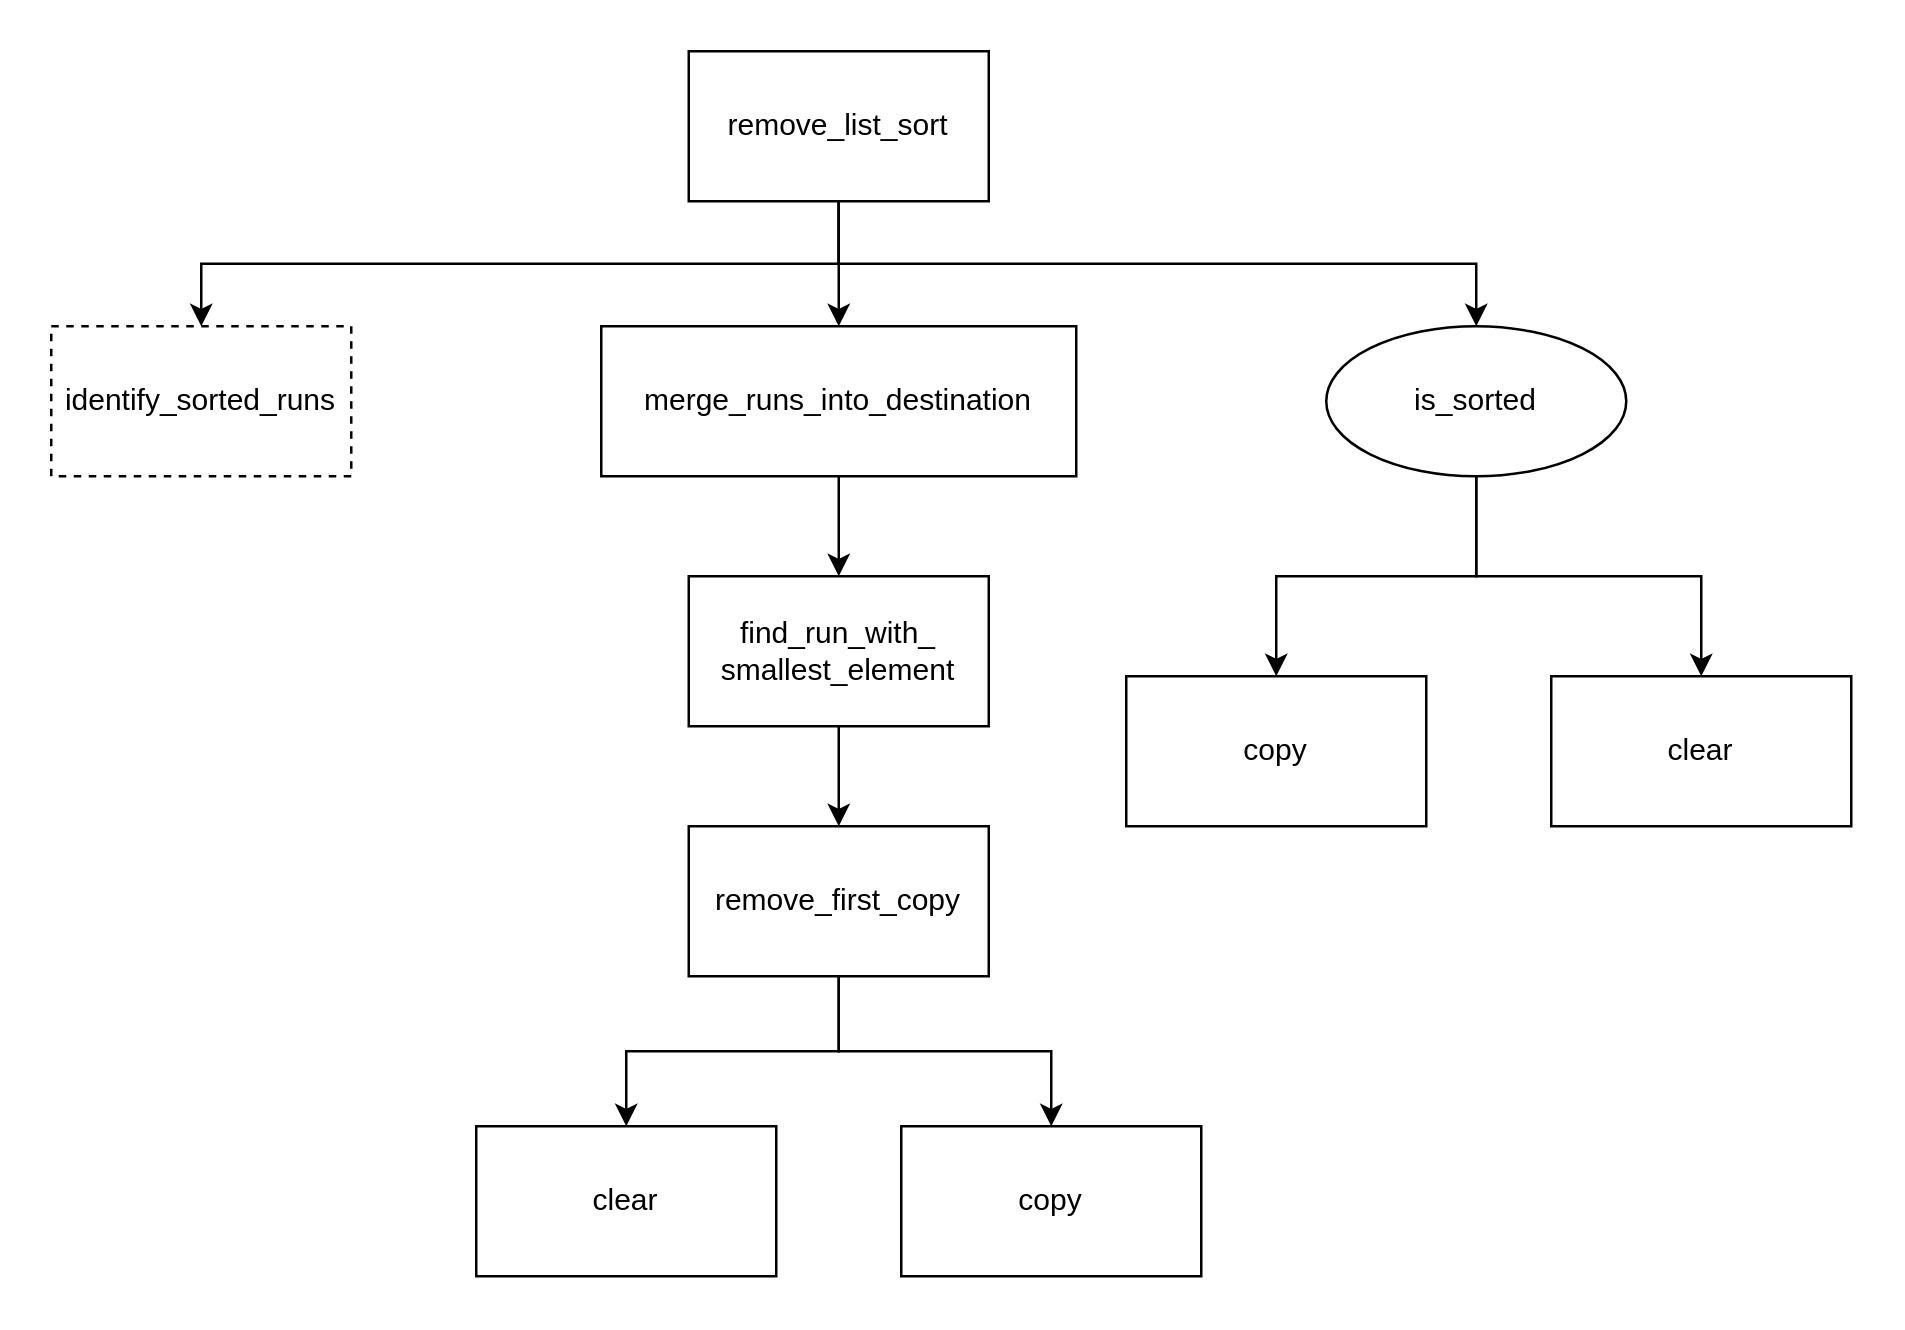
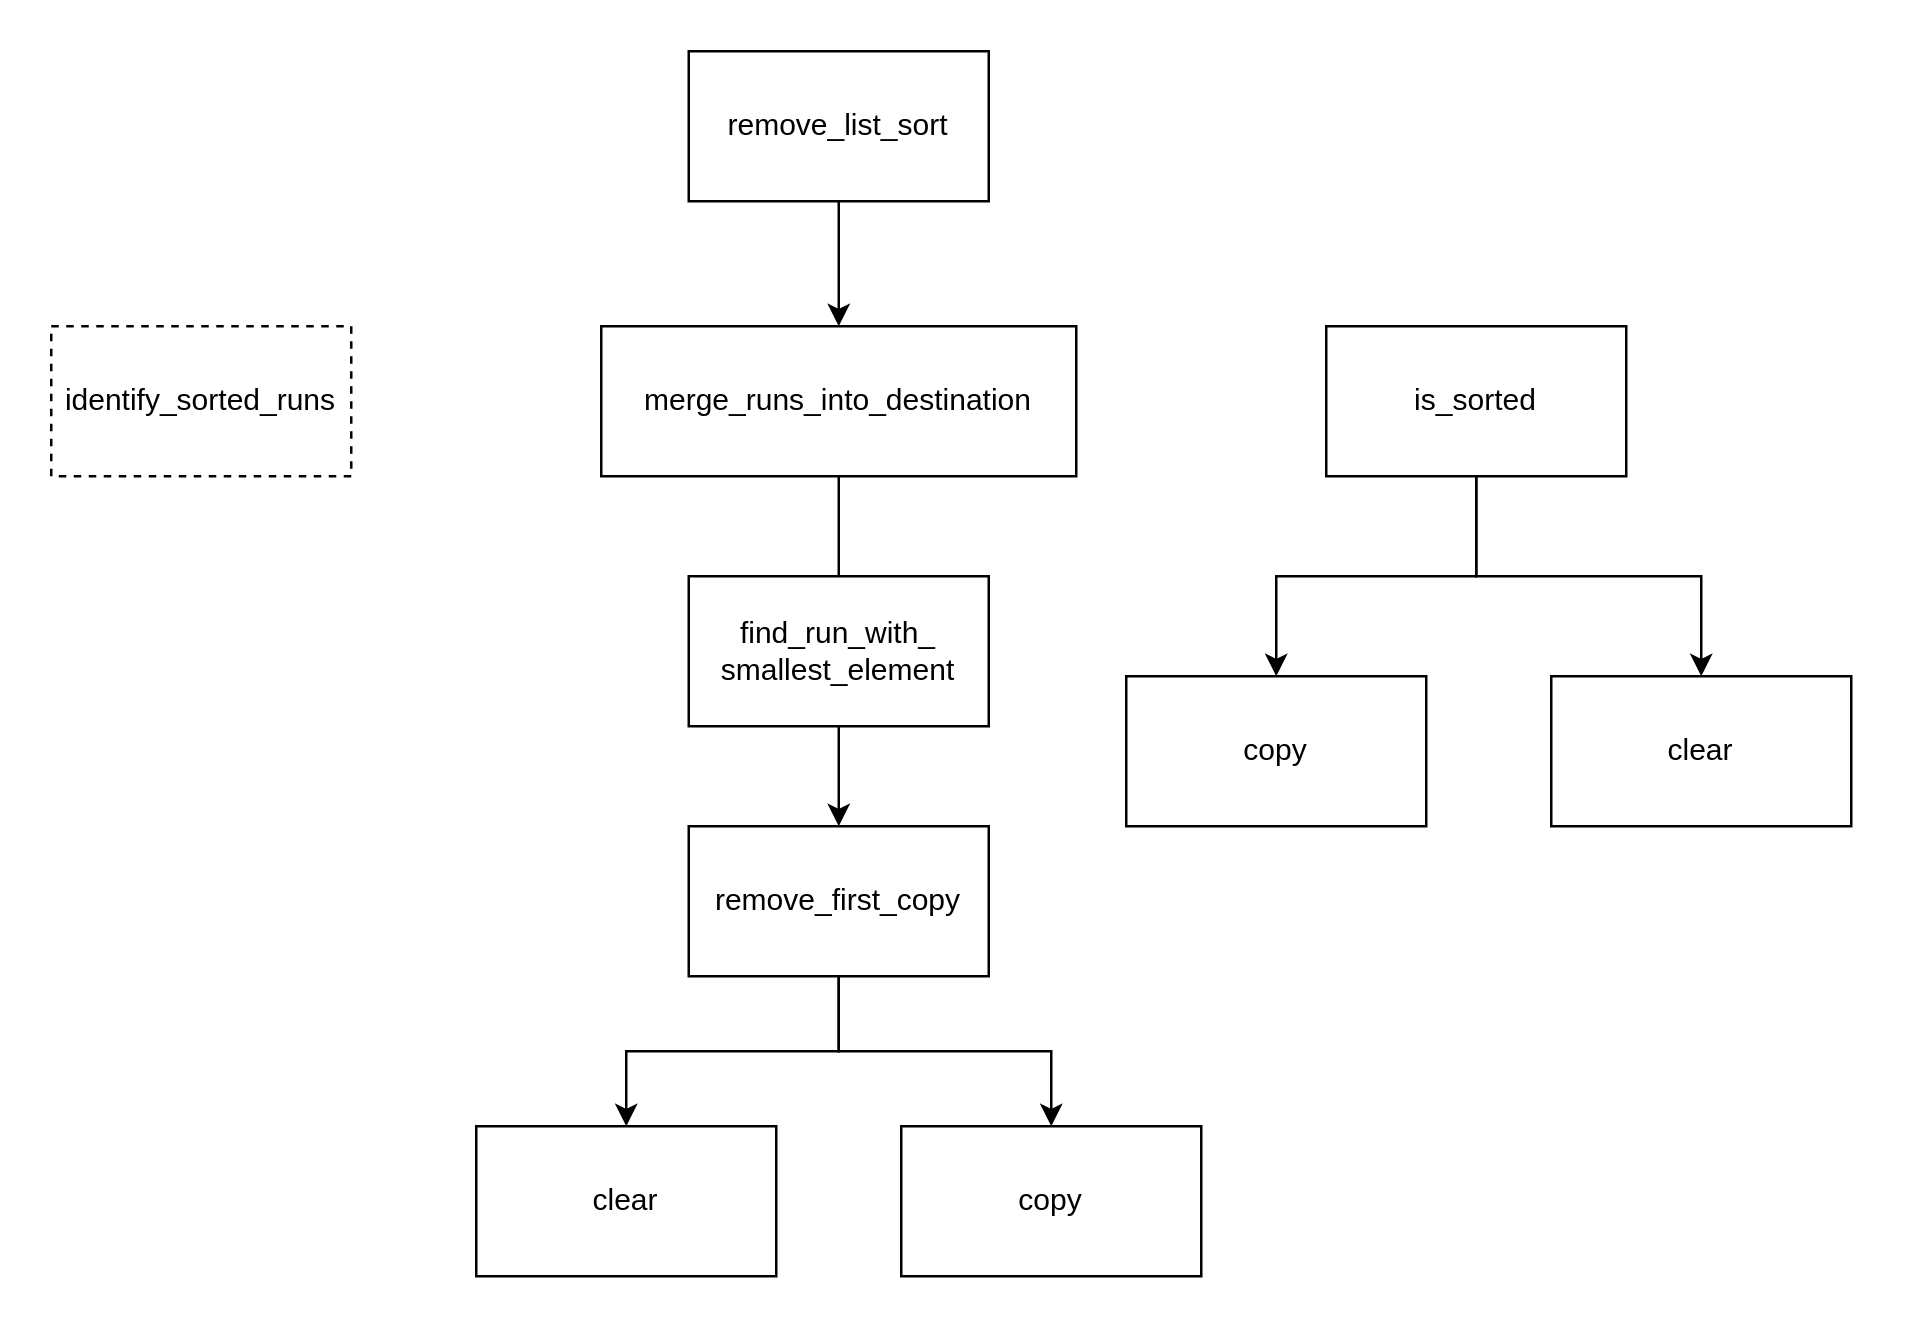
edge "remove_list_sort" -> "identify_sorted_runs": removed
edge "remove_list_sort" -> "is_sorted": removed
node "is_sorted": shape ellipse -> rectangle
edge "merge_runs_into_destination" -> "find_run_with_ smallest_element": arrowhead classic -> none
